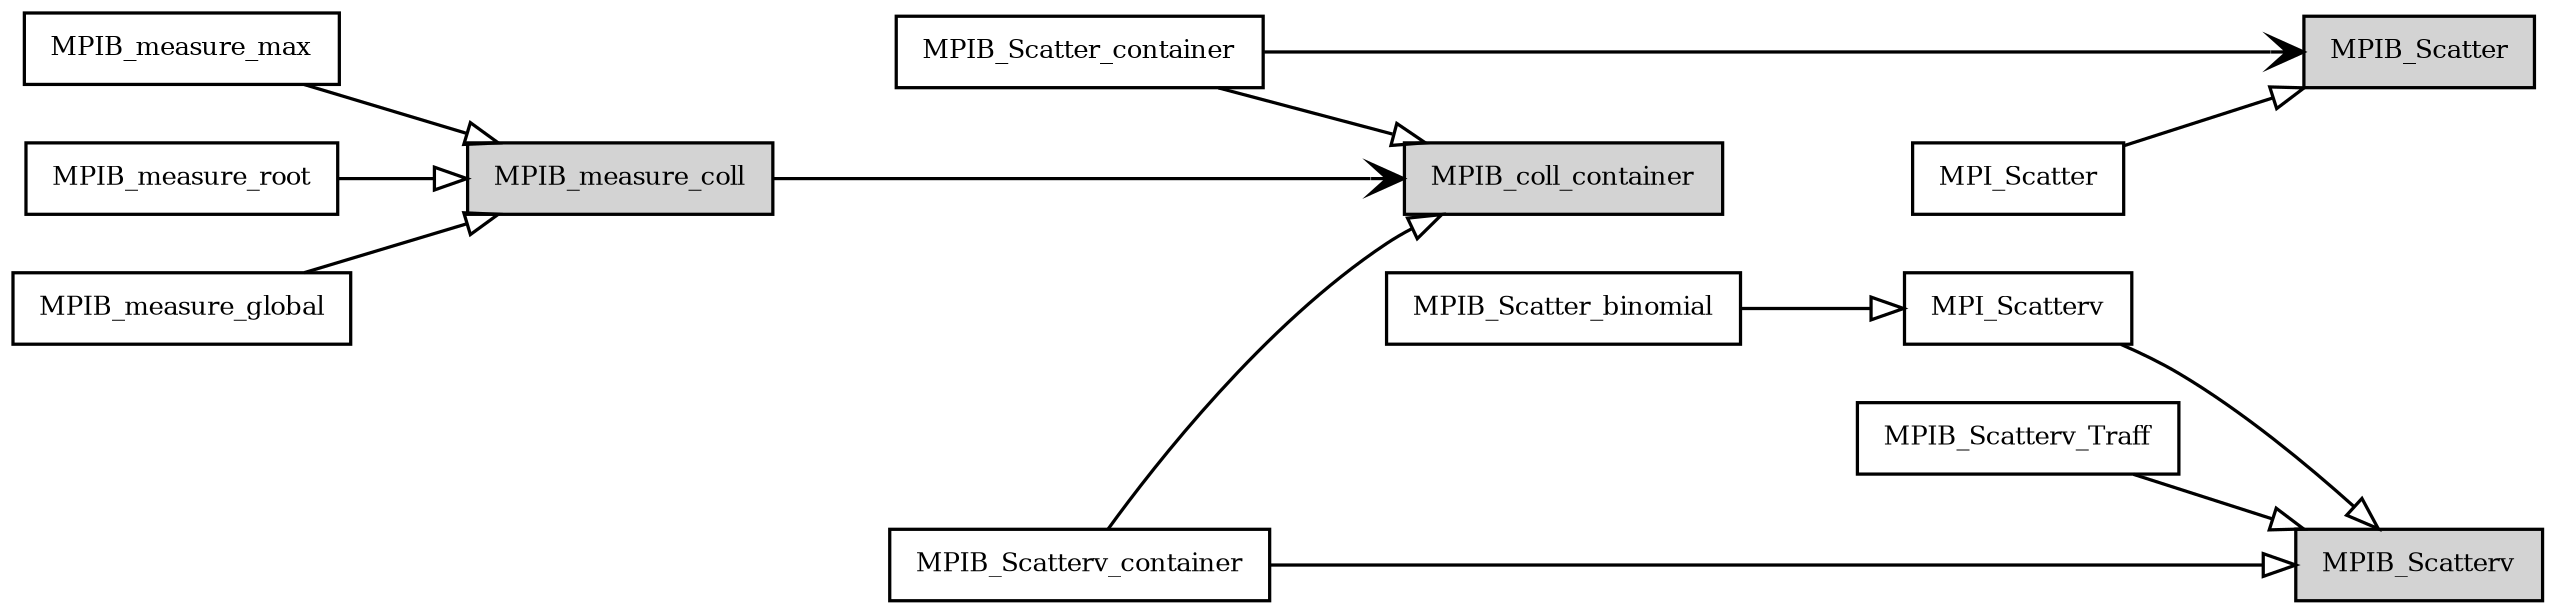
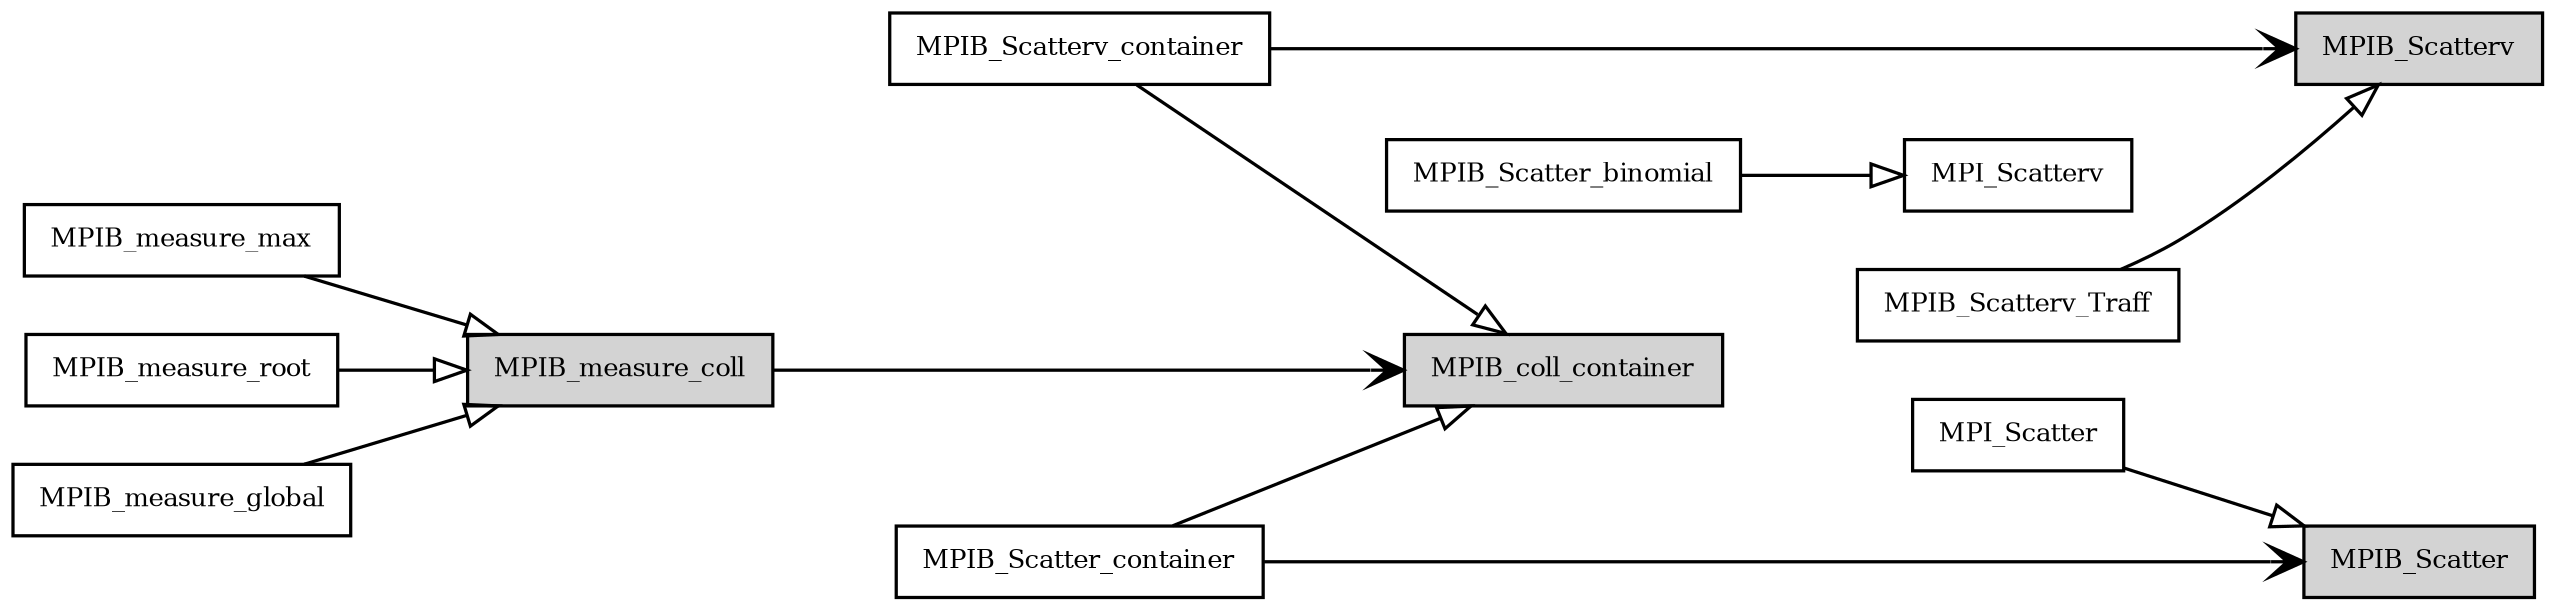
edge "MPI_Scatterv" -> "MPIB_Scatterv": removed
edge "MPIB_Scatterv_container" -> "MPIB_Scatterv": arrowhead empty -> open
